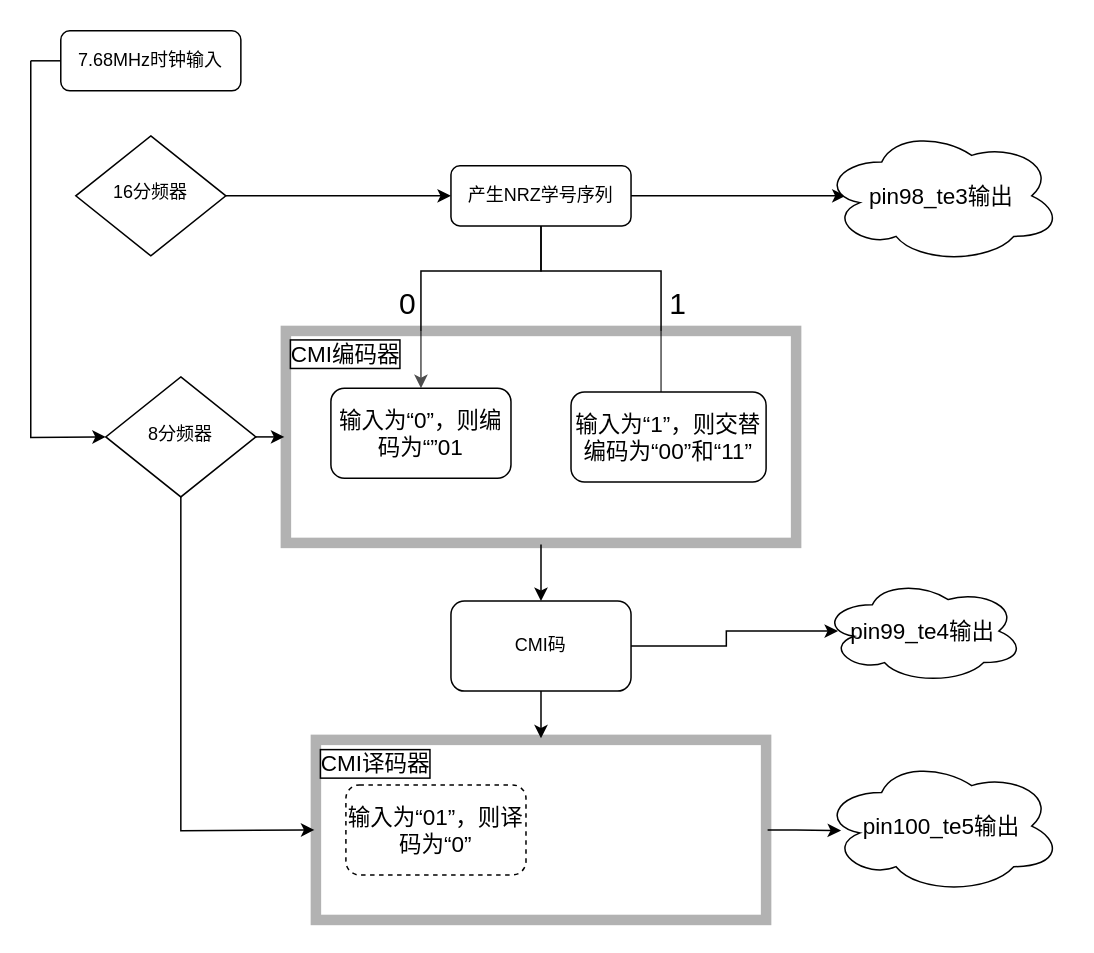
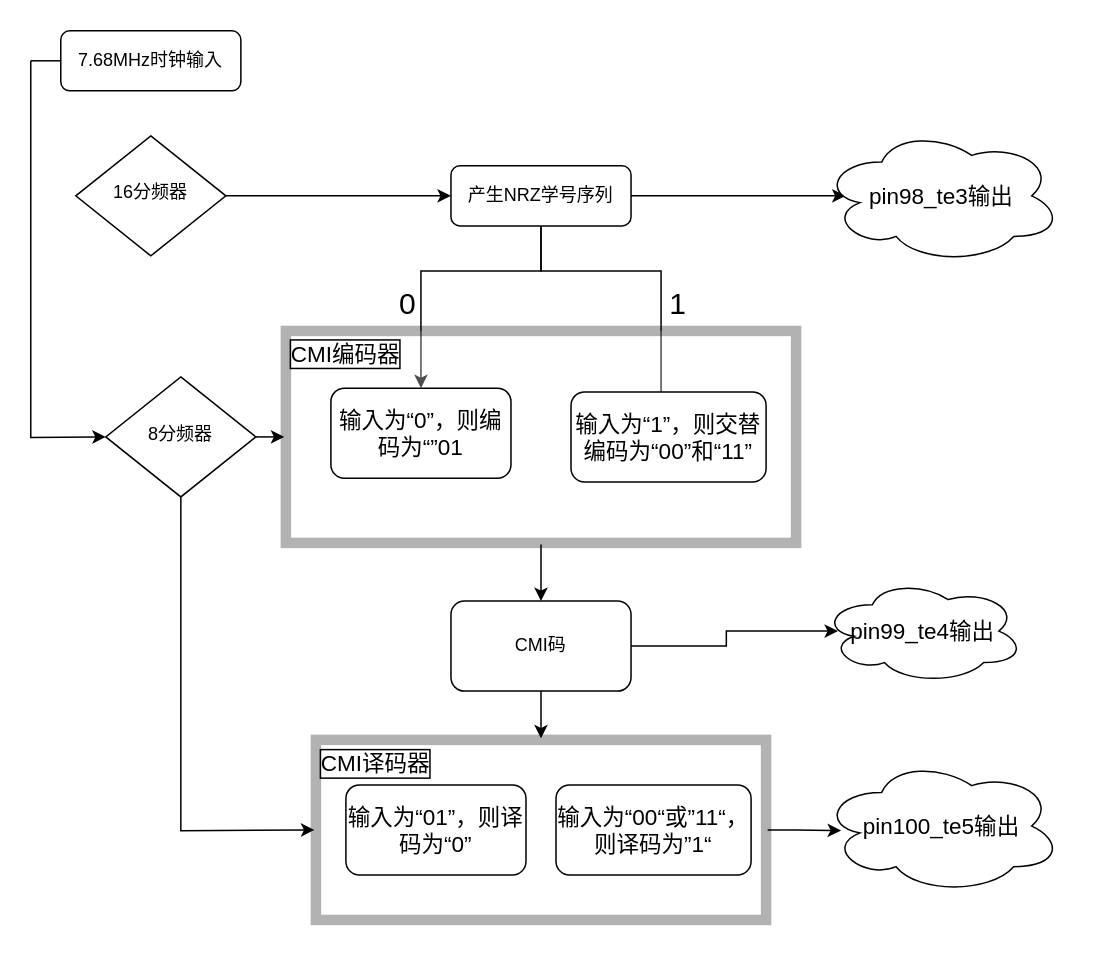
node "输入为“01”，则译码为“0”": style dashed -> solid
node "输入为“00“或”11“，则译码为”1“": added
